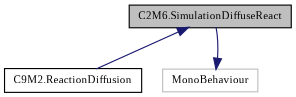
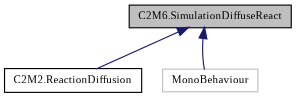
edge "C2M6.SimulationDiffuseReact" -> "MonoBehaviour": reversed
node "C9M2.ReactionDiffusion": label "C9M2.ReactionDiffusion" -> "C2M2.ReactionDiffusion"
